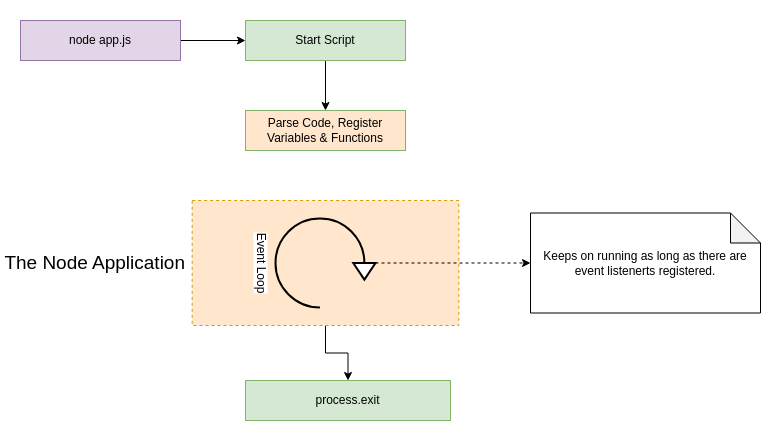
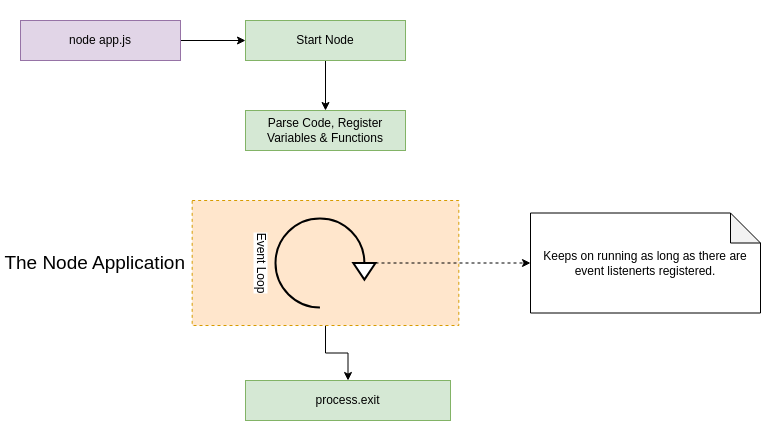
node "Start Script": label "Start Script" -> "Start Node"
node "Parse Code, Register Variables & Functions": fillcolor #ffe6cc -> #d5e8d4
